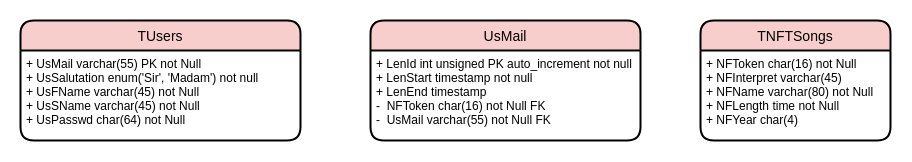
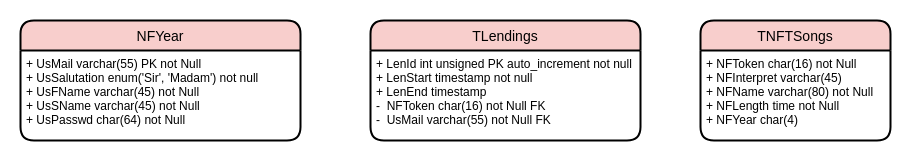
node "TUsers": label "TUsers" -> "NFYear"
node "UsMail": label "UsMail" -> "TLendings"
